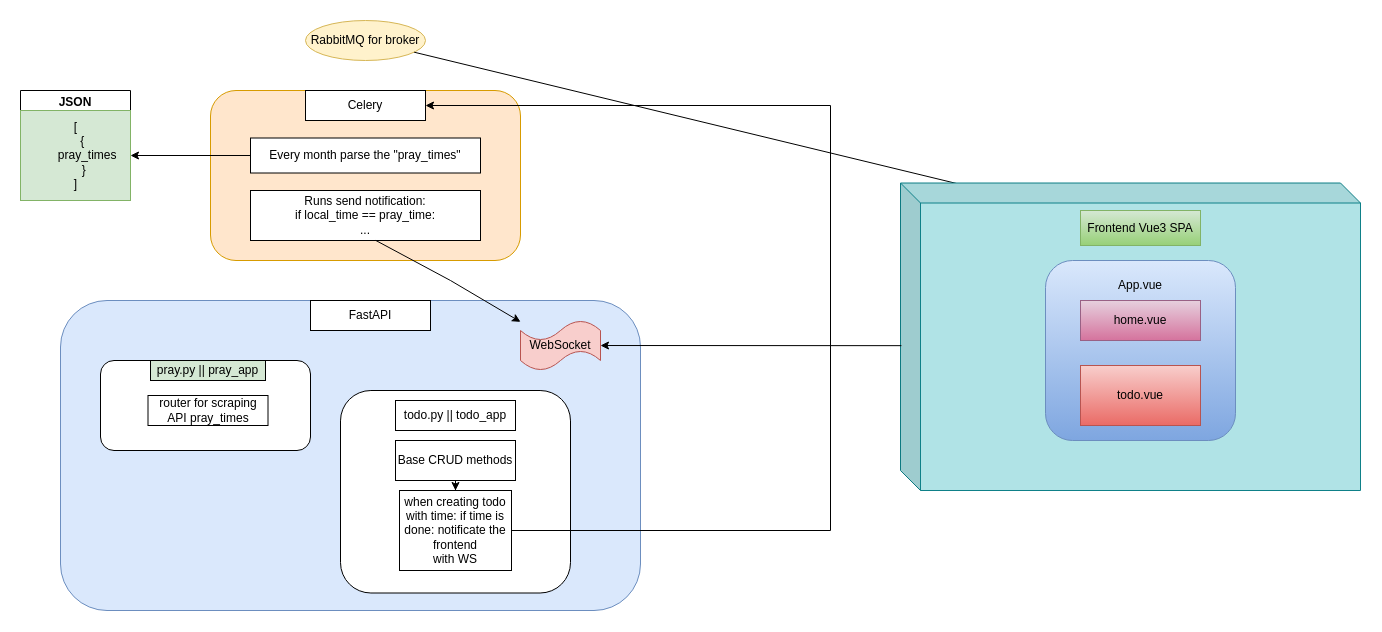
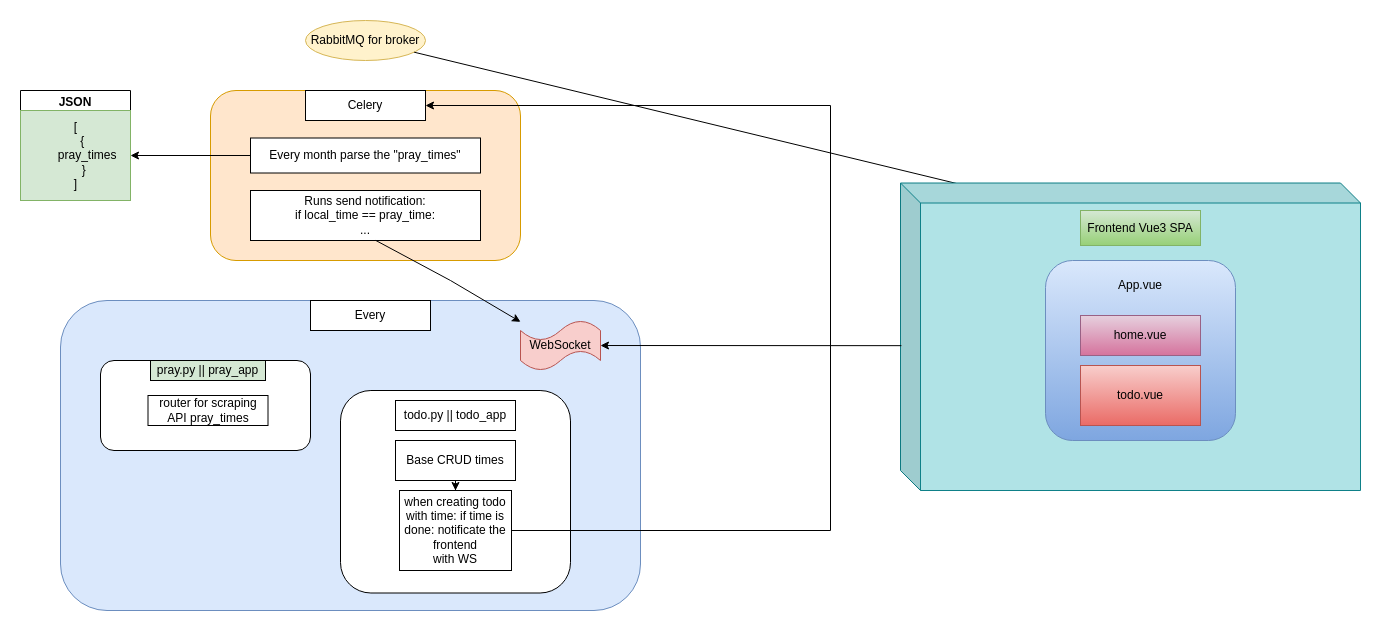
node "FastAPI": label "FastAPI" -> "Every"
node "home.vue": moved (1141, 321) -> (1141, 336)
node "Base CRUD methods": label "Base CRUD methods" -> "Base CRUD times"
